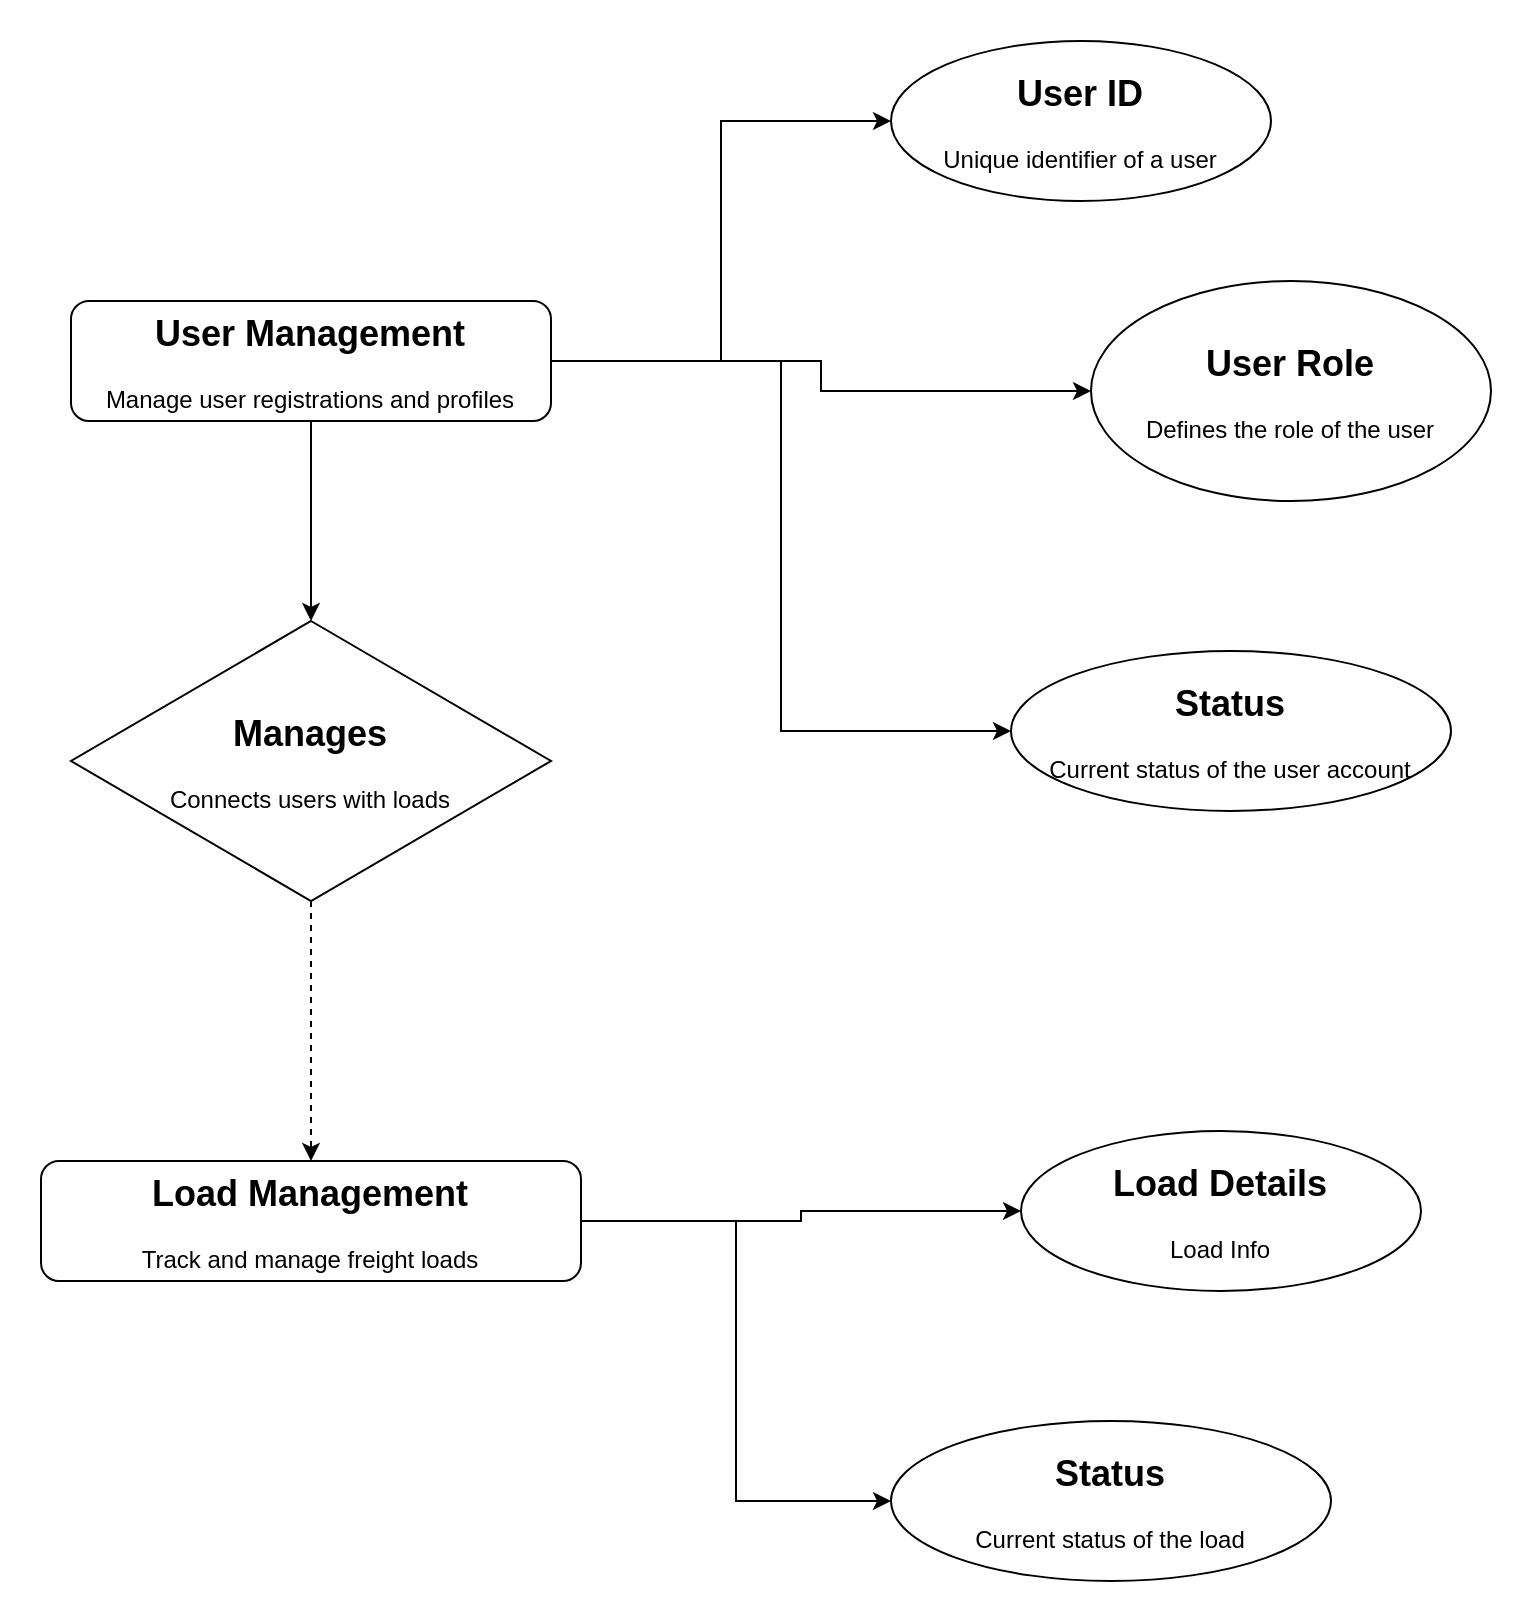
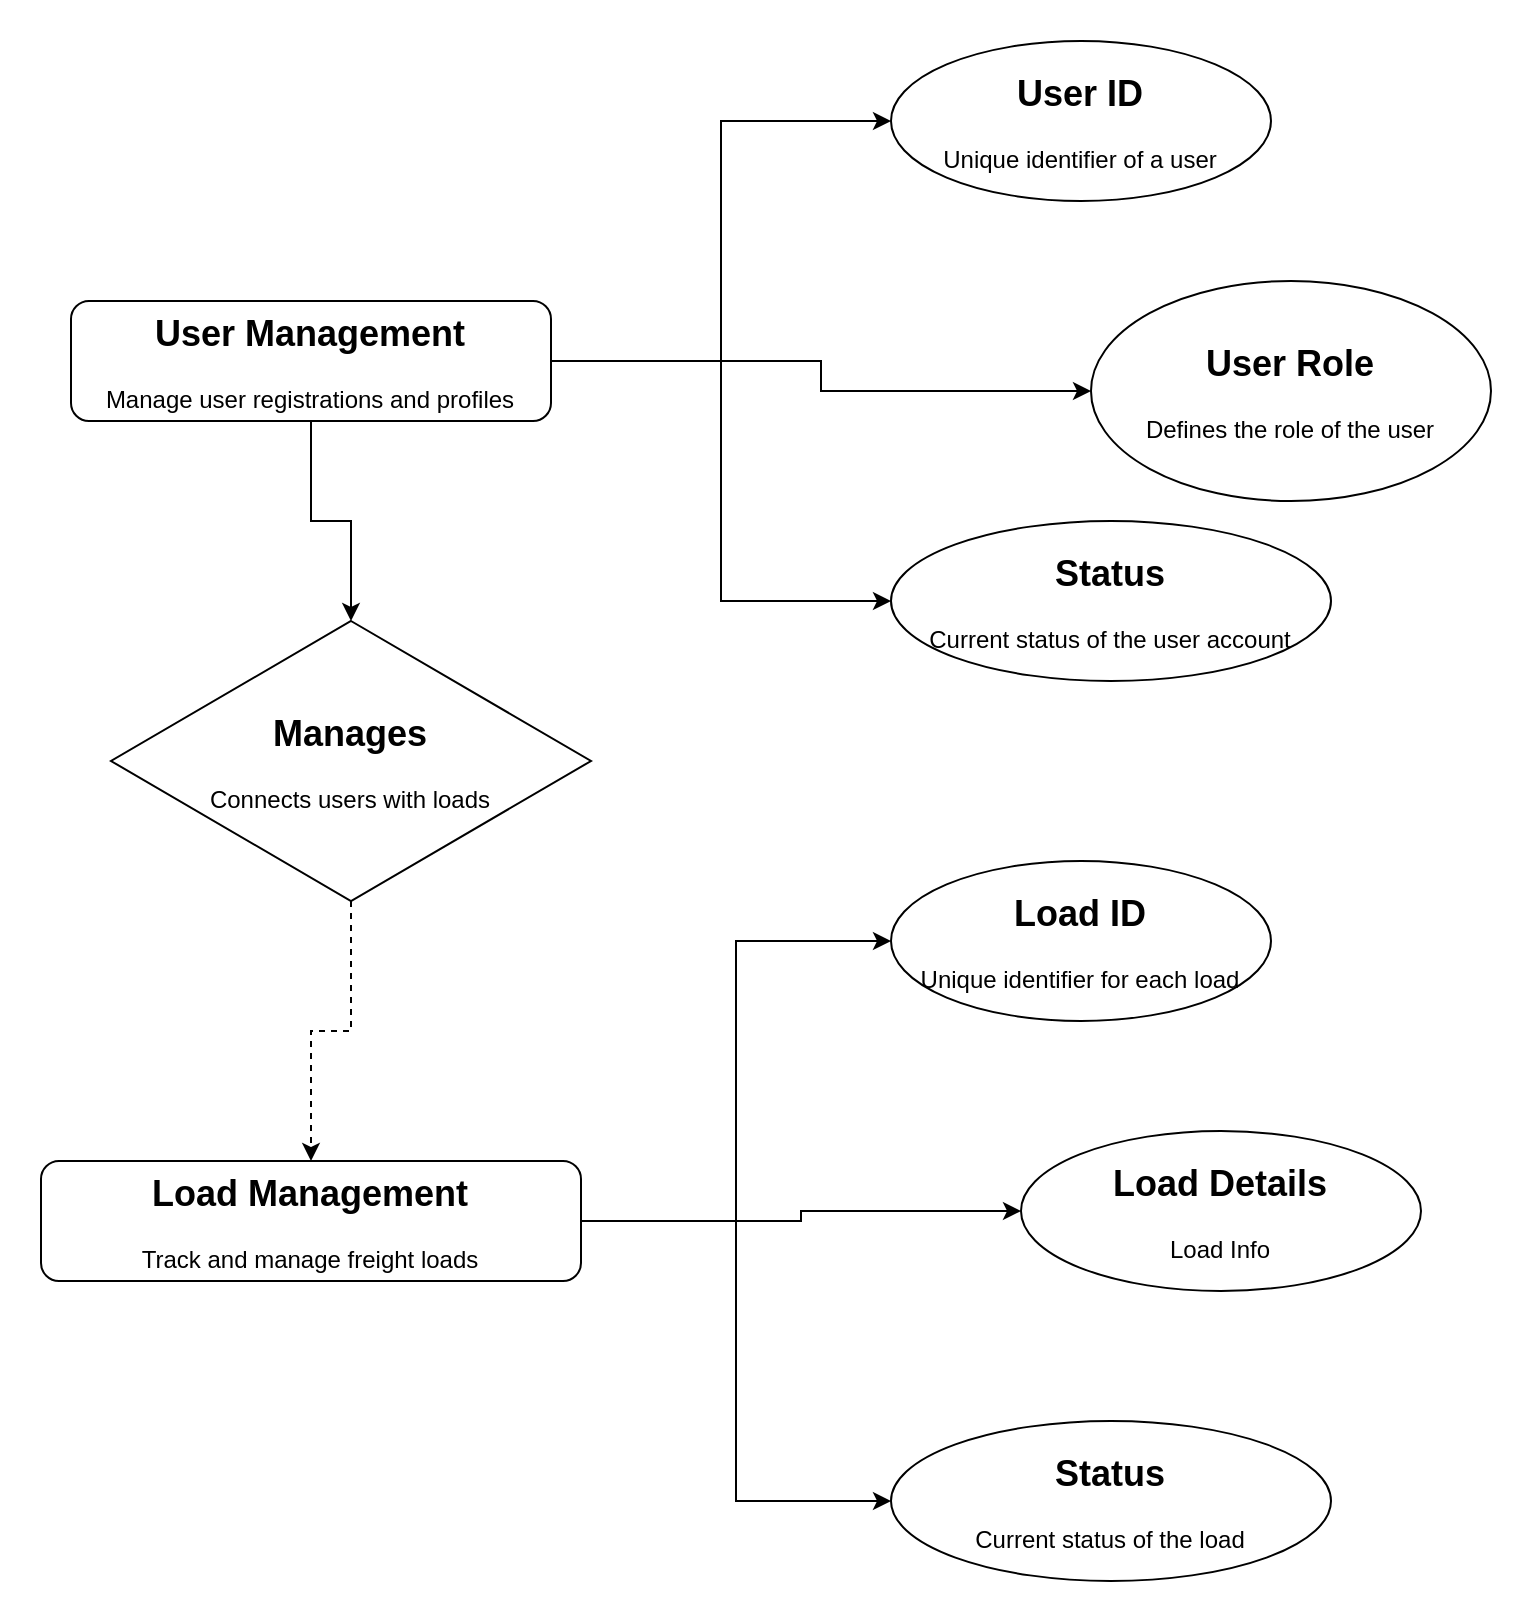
node "StatusCurrent status of the user account": moved (1231, 731) -> (1111, 601)
node "ManagesConnects users with loads": moved (311, 761) -> (351, 761)
node "Load IDUnique identifier for each load": added
edge "Load ManagementTrack and manage freight loads" -> "Load IDUnique identifier for each load": added
